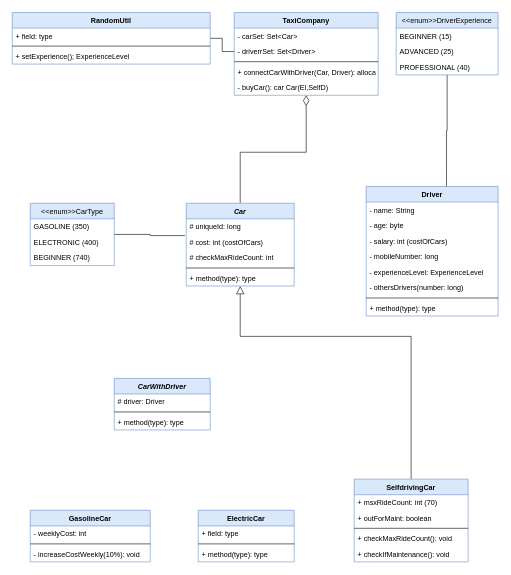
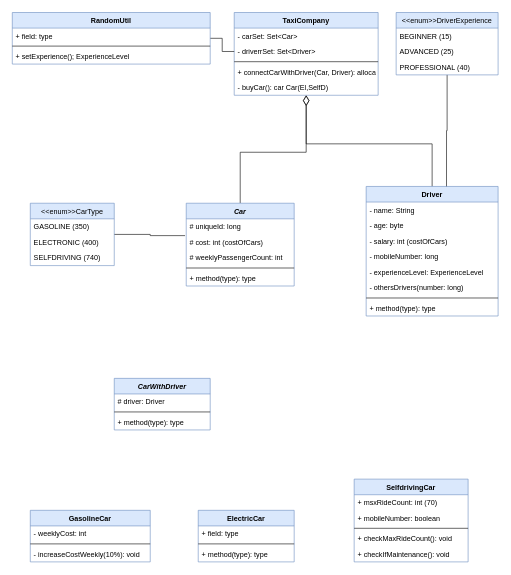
edge "Driver" -> "TaxiCompany": added
node "BEGINNER (740)": label "BEGINNER (740)" -> "SELFDRIVING (740)"
node "# checkMaxRideCount: int": label "# checkMaxRideCount: int" -> "# weeklyPassengerCount: int"
edge "SelfdrivingCar" -> "Car": removed
node "+ outForMaint: boolean": label "+ outForMaint: boolean" -> "+ mobileNumber: boolean"
